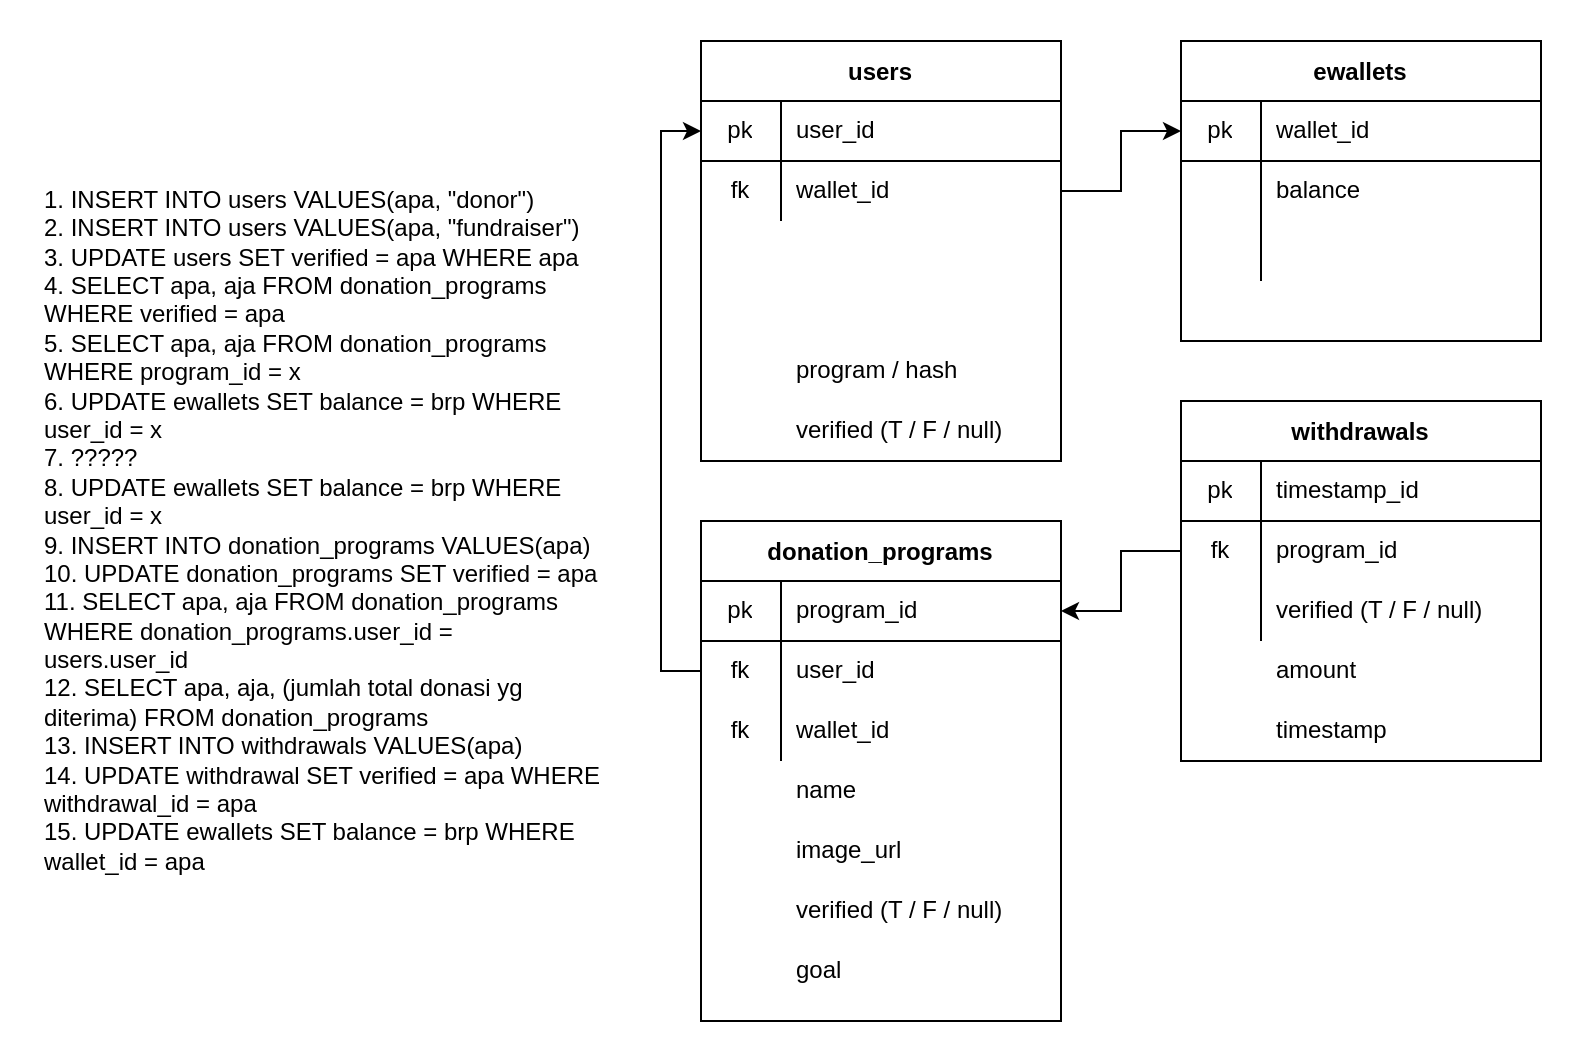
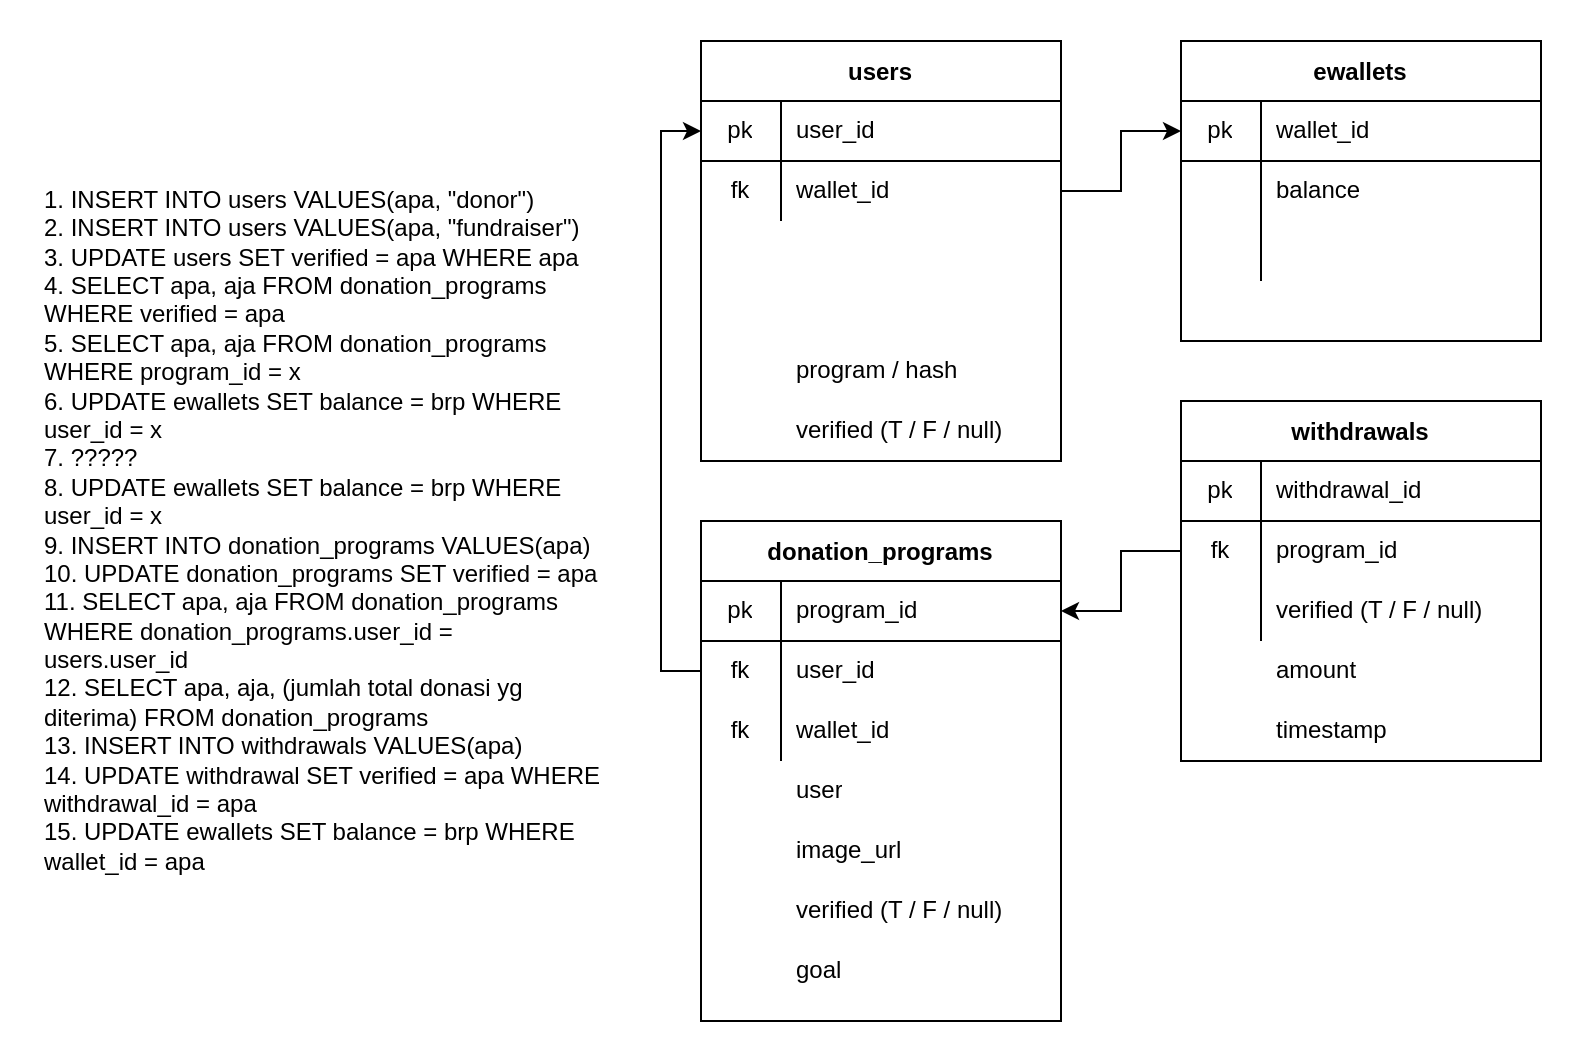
node "timestamp_id": label "timestamp_id" -> "withdrawal_id"
node "name": label "name" -> "user"
